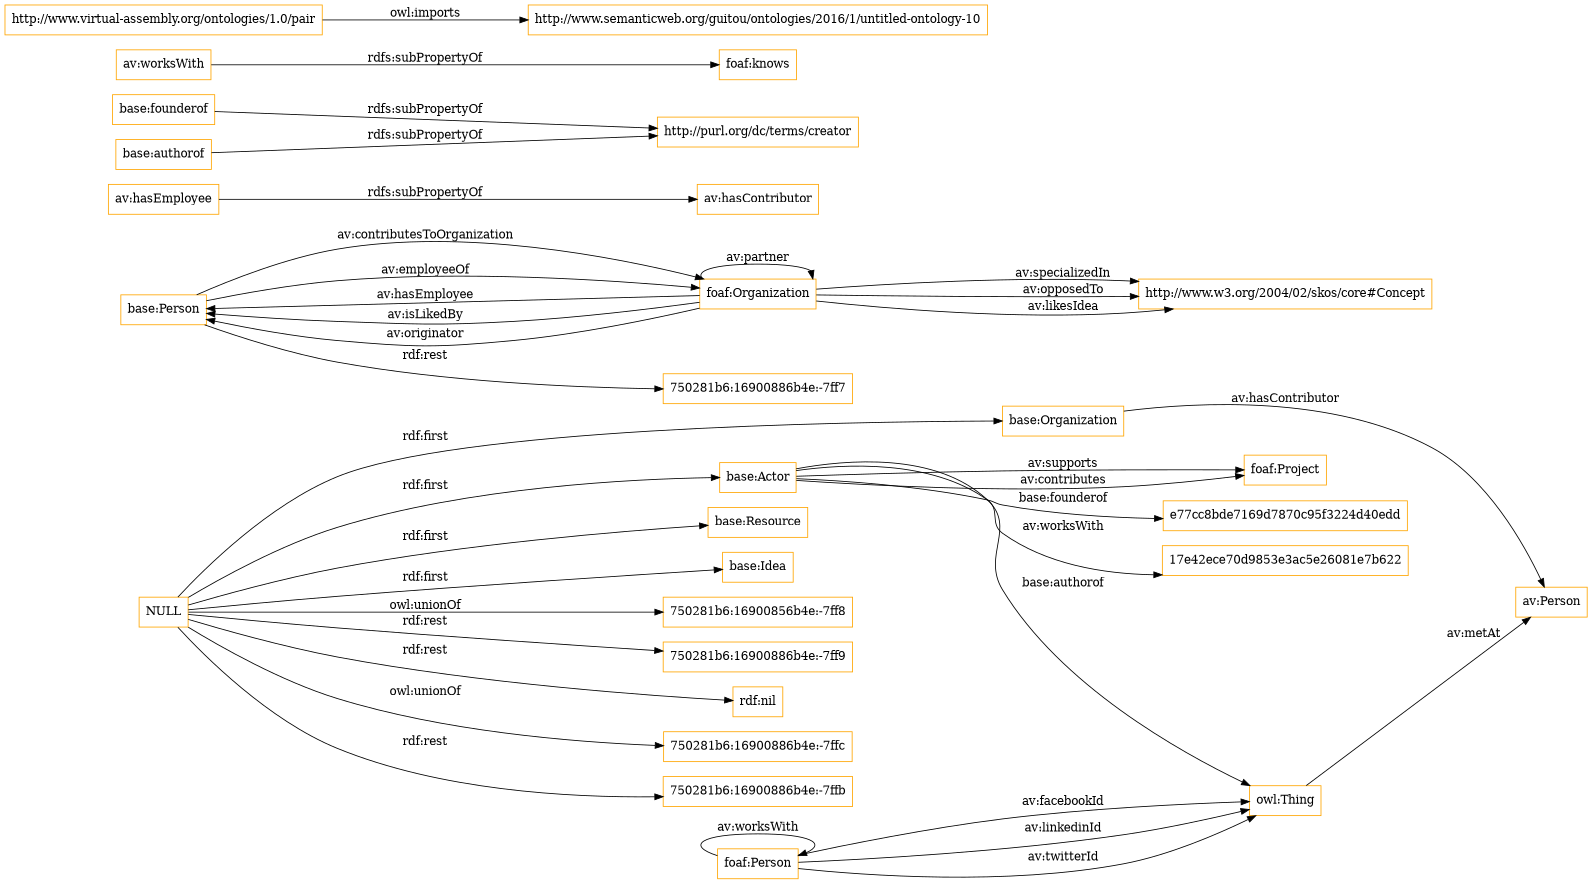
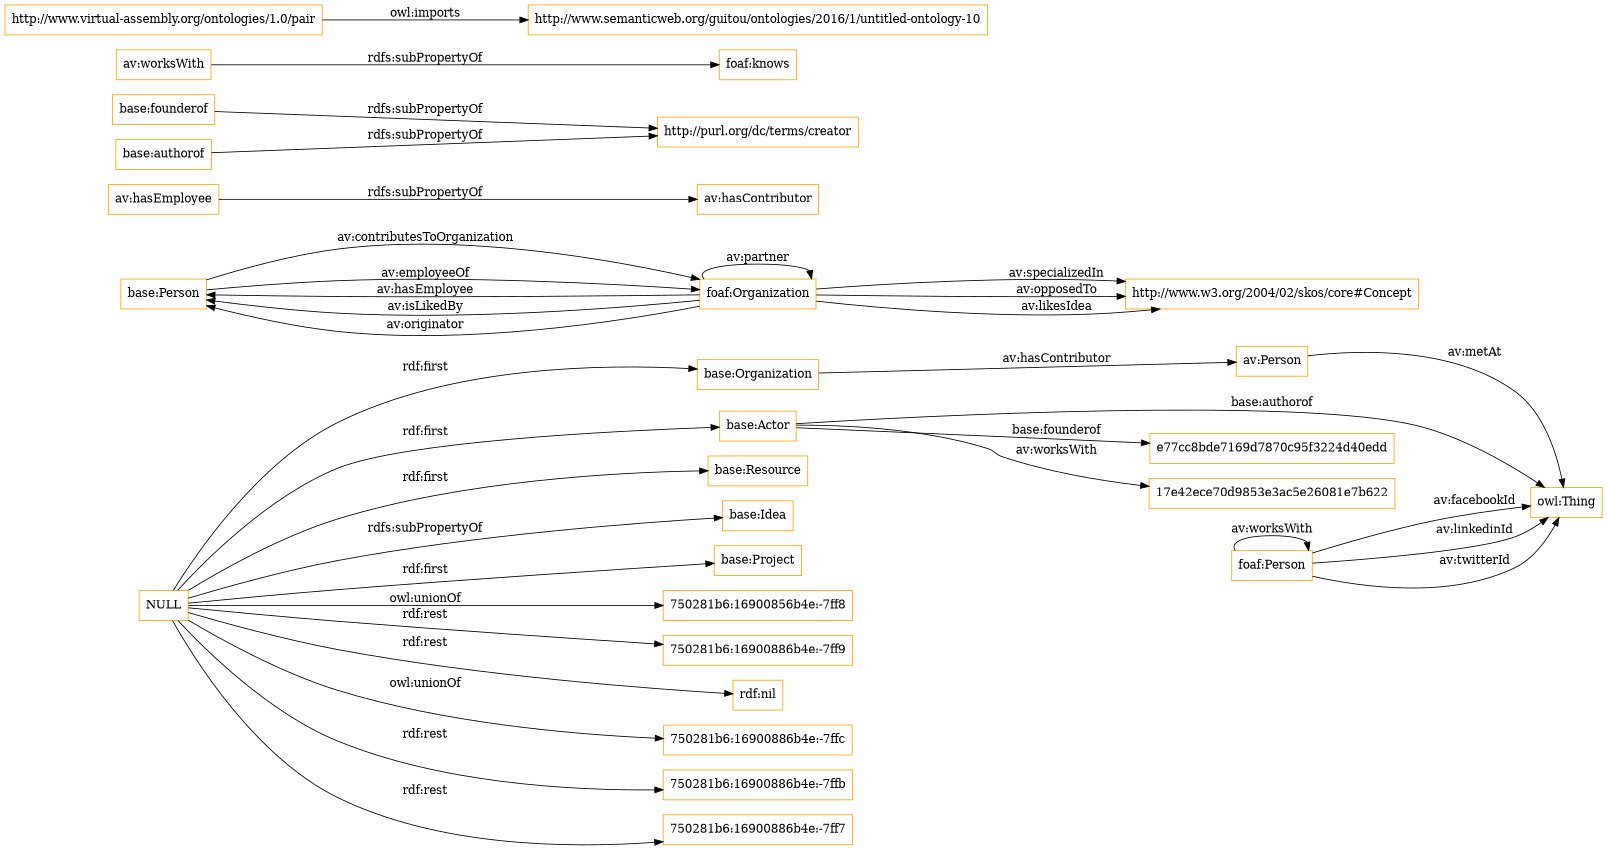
edge "base:Person" -> "750281b6:16900886b4e:-7ff7": now "NULL" -> "750281b6:16900886b4e:-7ff7"
node "foaf:Project": removed
node "base:Project": added
edge "NULL" -> "base:Idea": label "rdf:first" -> "rdfs:subPropertyOf"
edge "owl:Thing" -> "av:Person": reversed
